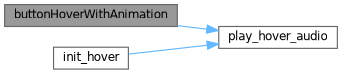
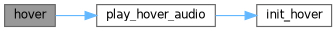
node "buttonHoverWithAnimation": label "buttonHoverWithAnimation" -> "hover"
edge "init_hover" -> "play_hover_audio": reversed
